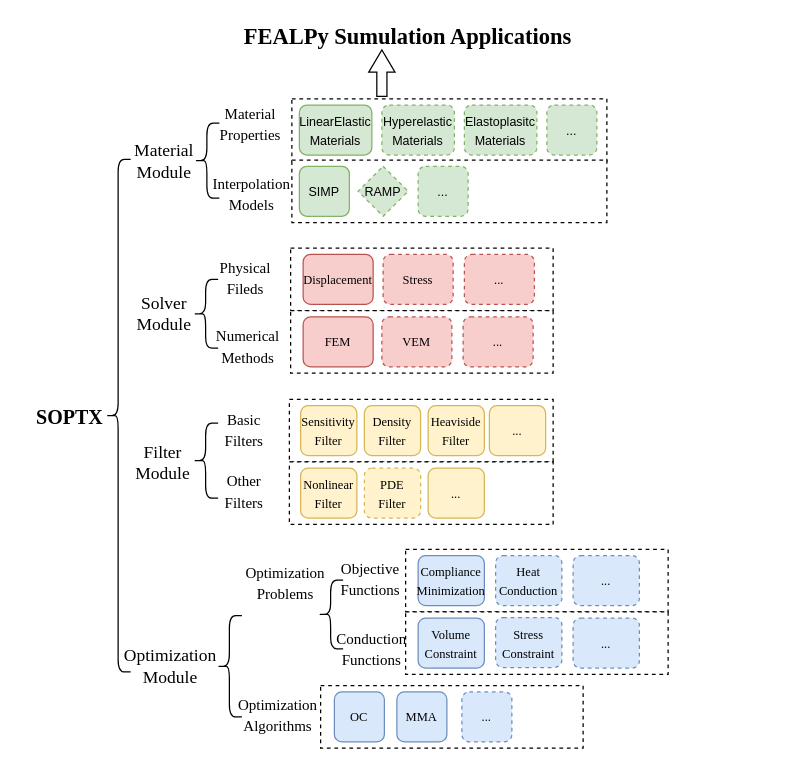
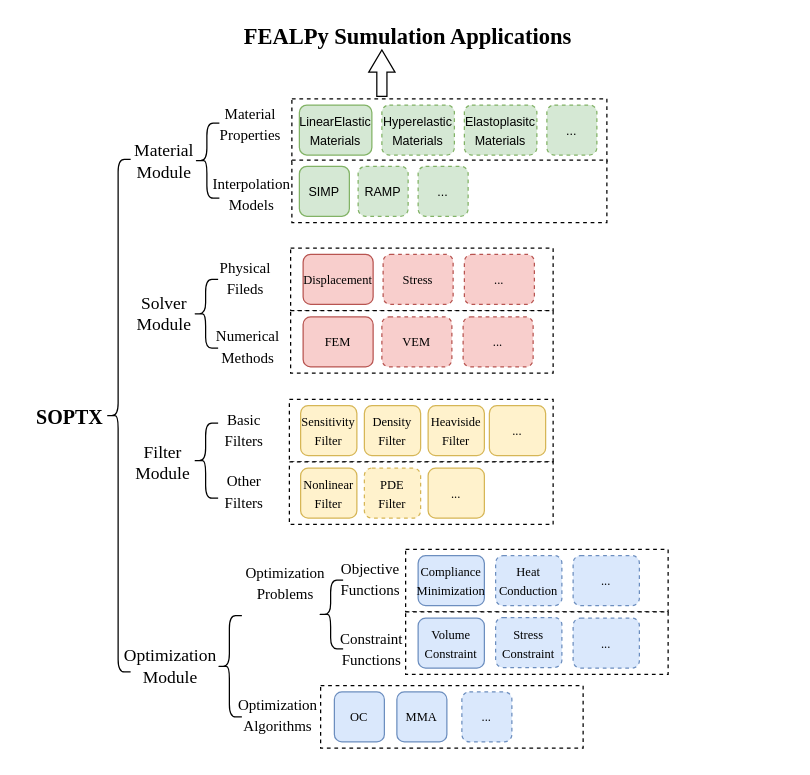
node "RAMP": shape diamond -> rounded rectangle
node "Conduction Functions": label "Conduction Functions" -> "Constraint Functions"
